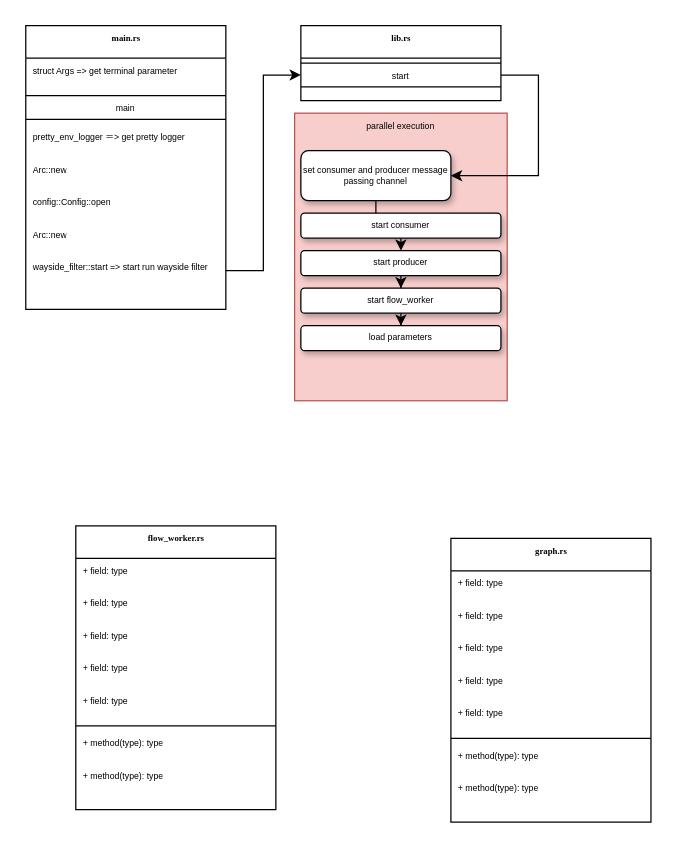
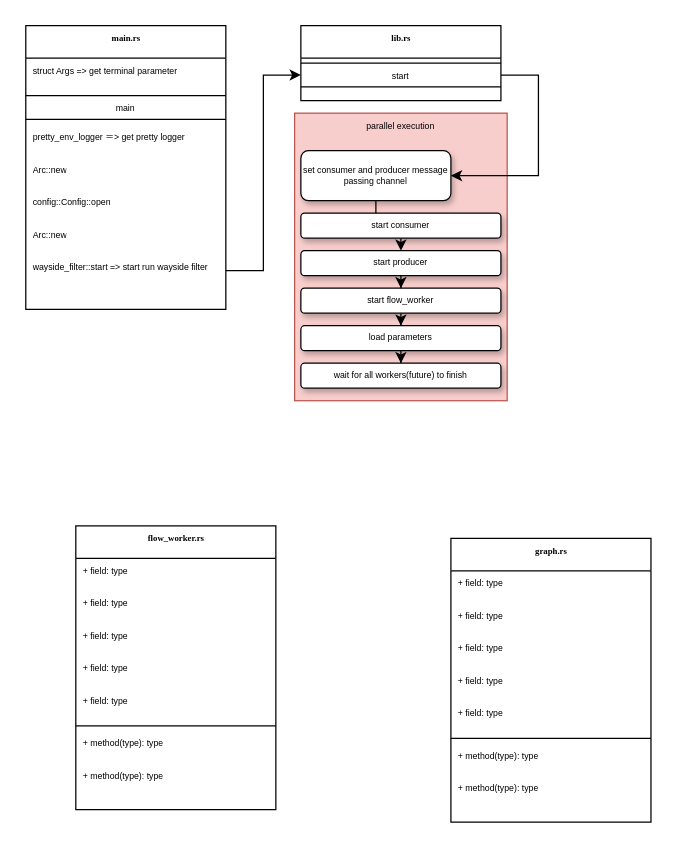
node "wait for all workers(future) to finish": added
edge "load parameters" -> "wait for all workers(future) to finish": added
